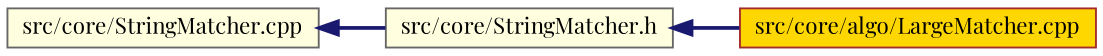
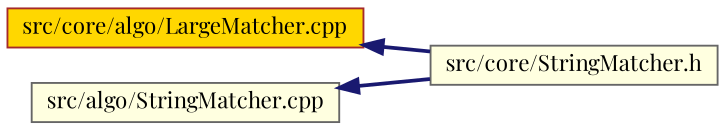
node "src/core/StringMatcher.cpp": label "src/core/StringMatcher.cpp" -> "src/algo/StringMatcher.cpp"
edge "src/core/algo/LargeMatcher.cpp" -> "src/core/StringMatcher.h": reversed
